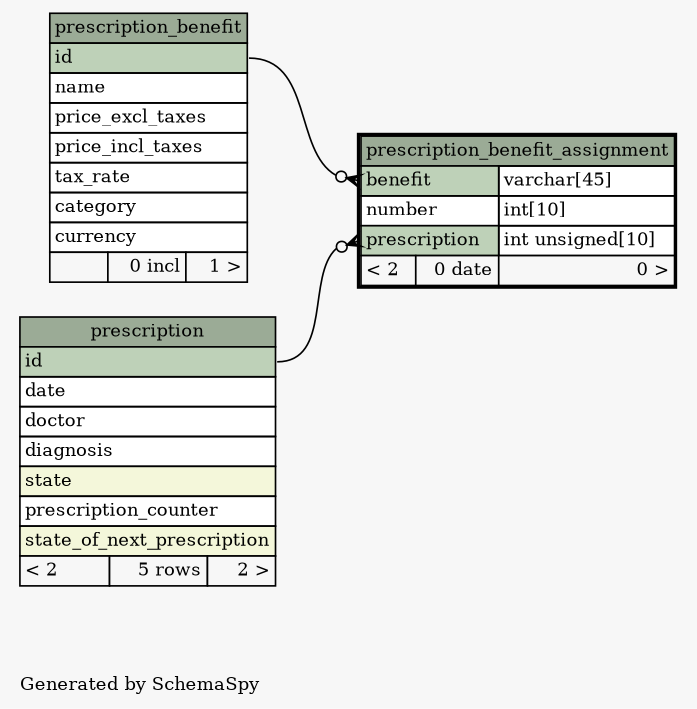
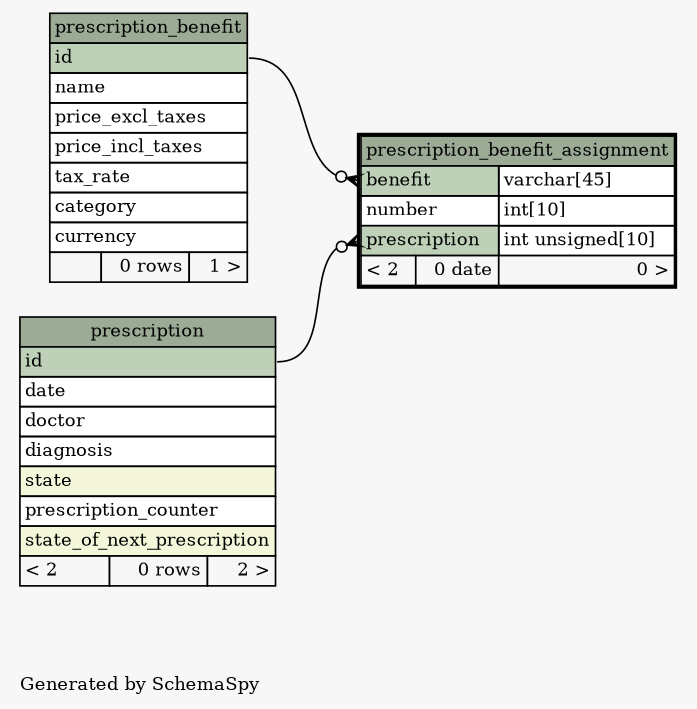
node "prescription_benefit": text "0 incl" -> "0 rows"
node "prescription": text "5 rows" -> "0 rows"
